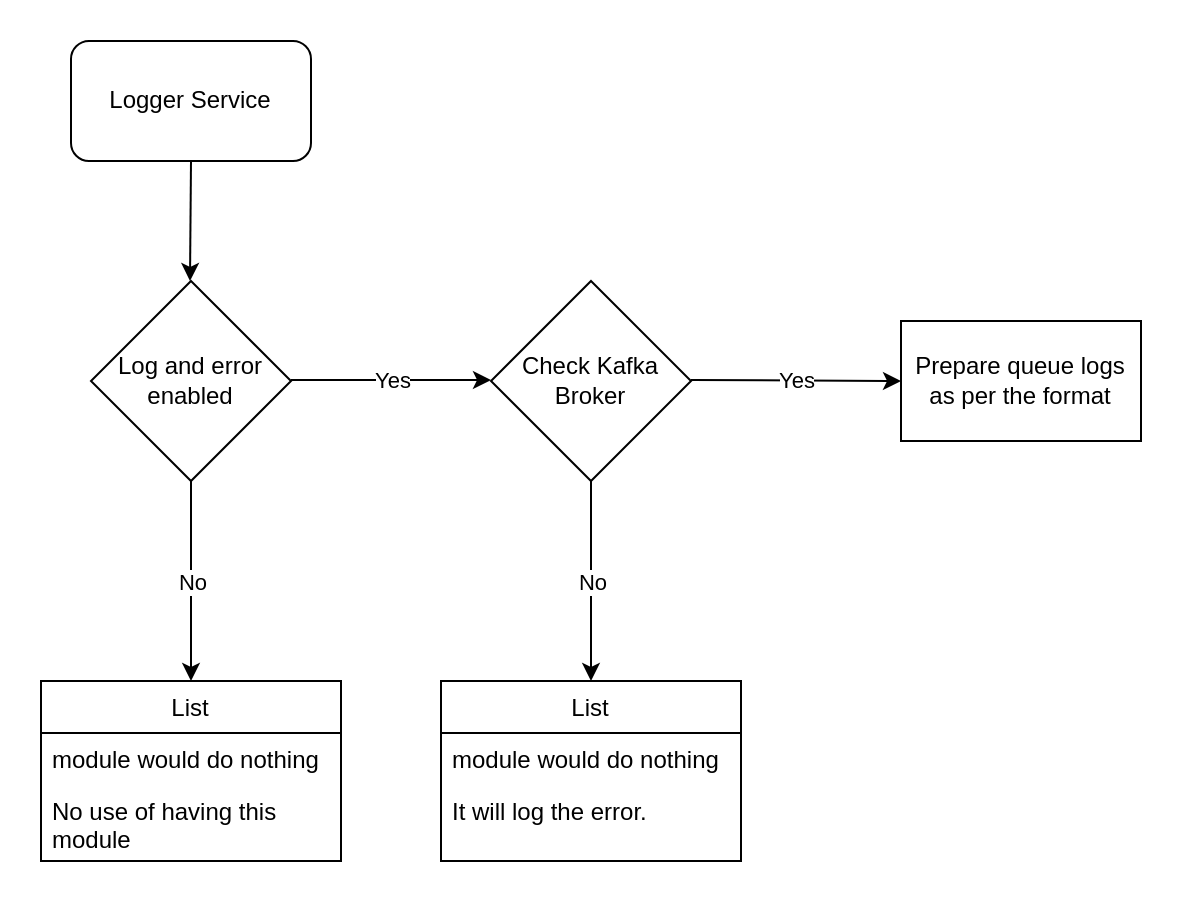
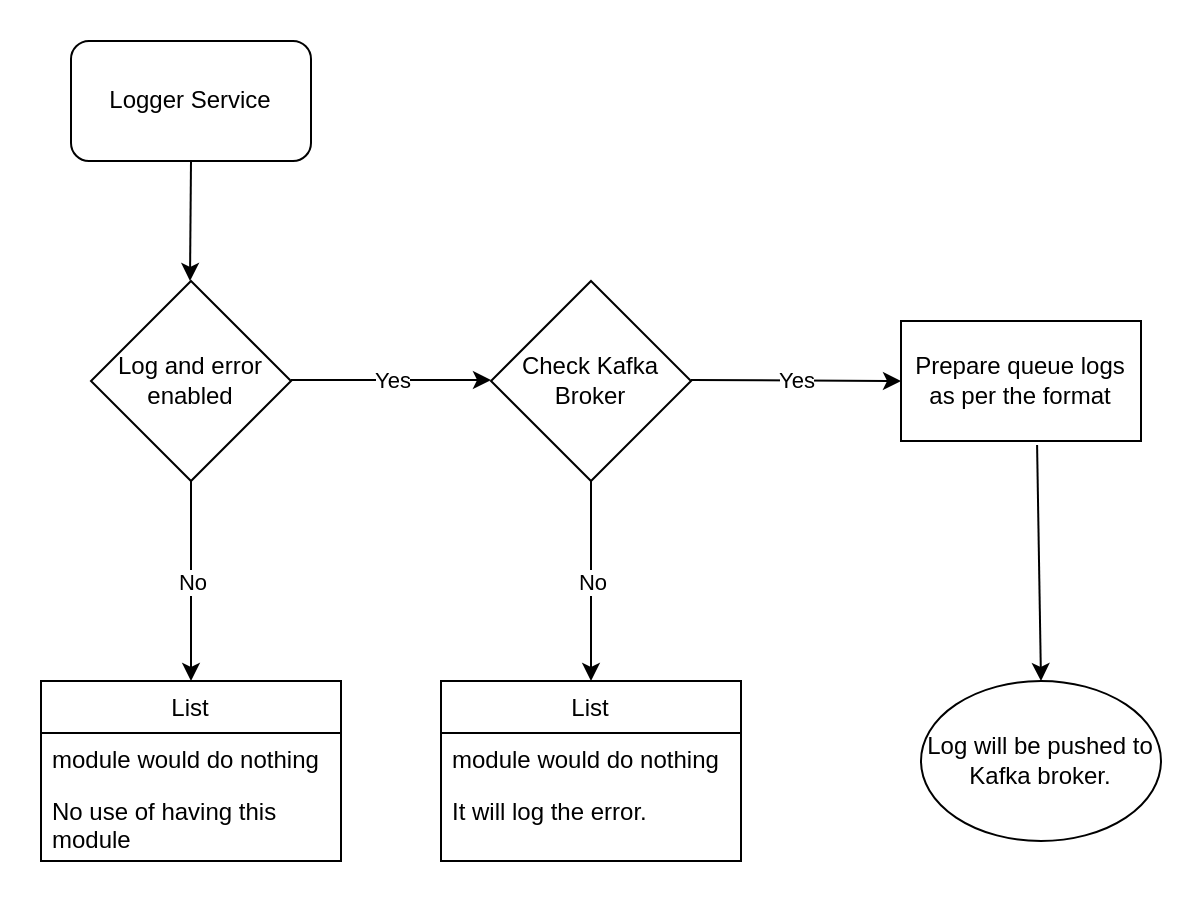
edge "Prepare queue logs as per the format" -> "Log will be pushed to Kafka broker.": added
node "Log will be pushed to Kafka broker.": added
